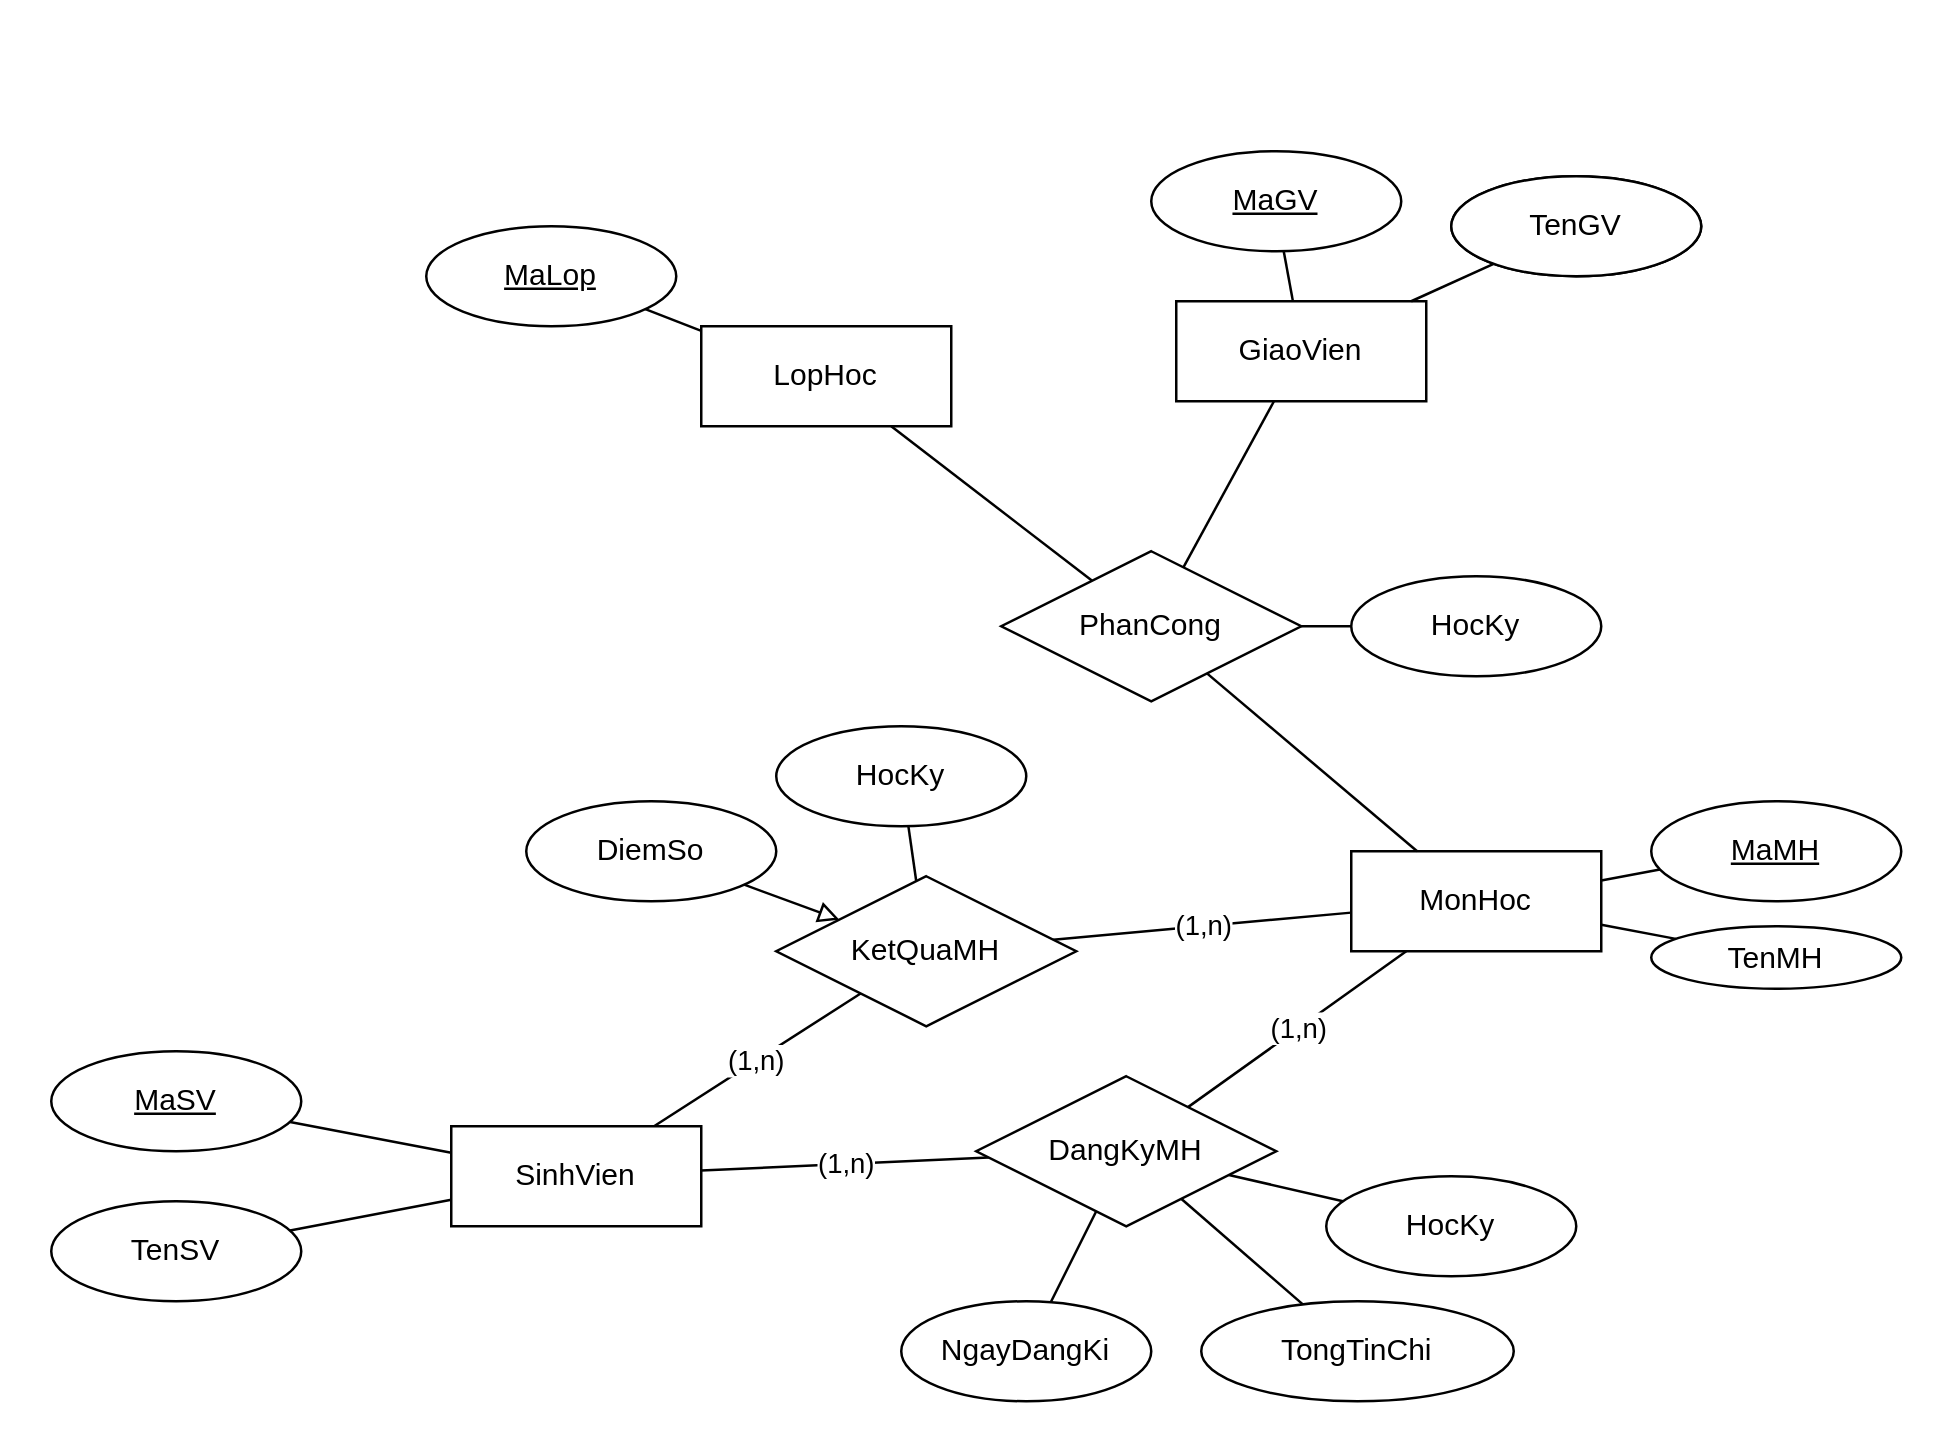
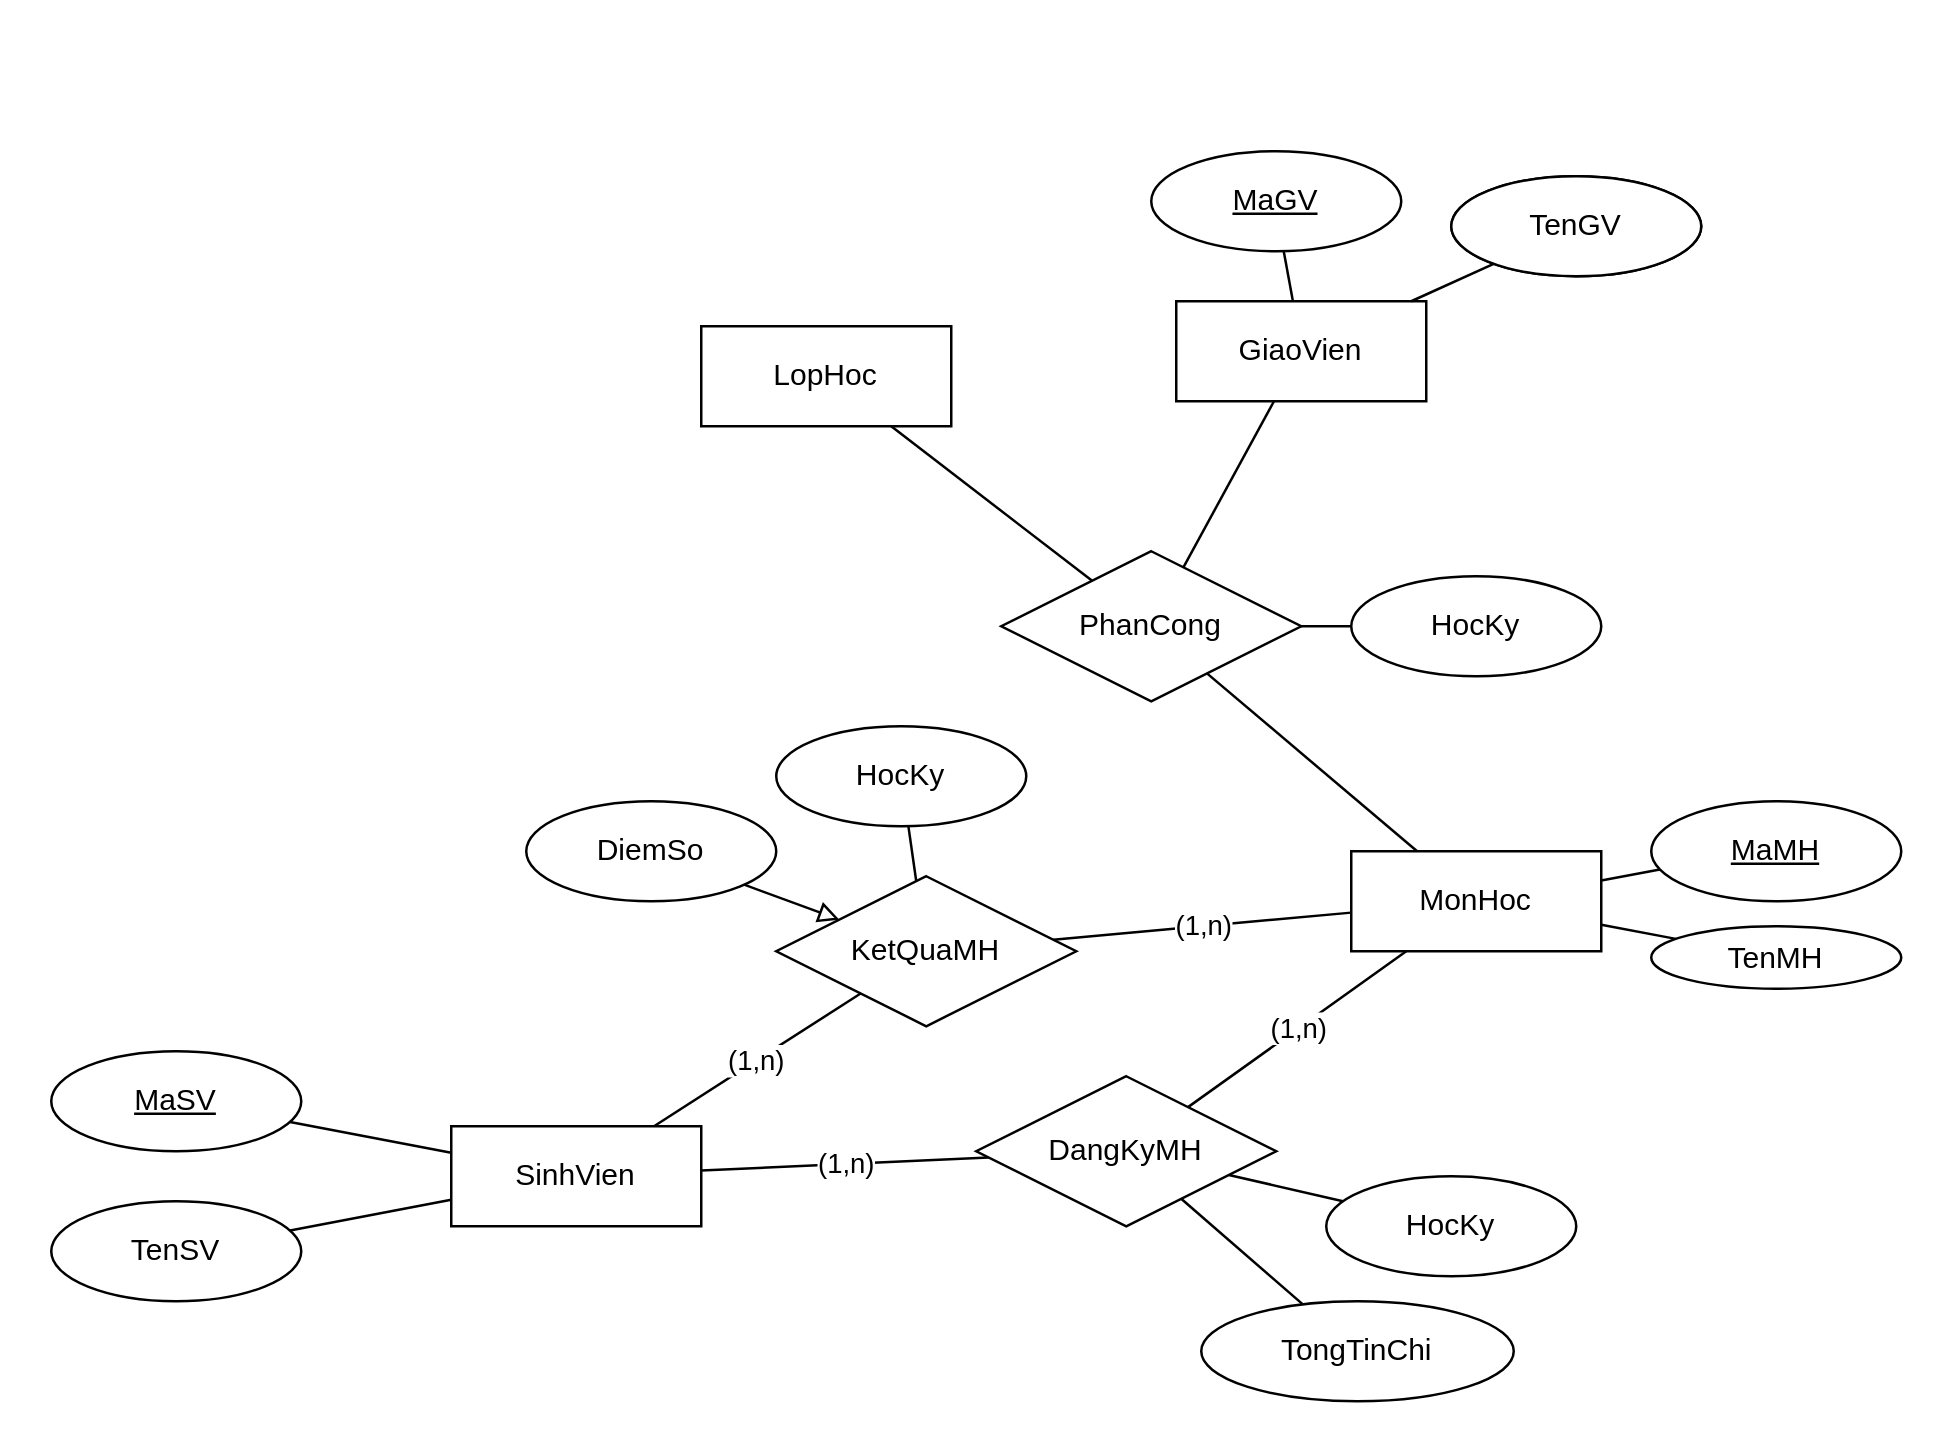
node "MaLop": removed
edge "MaLop" -- "LopHoc": removed
edge "DangKyMH" -- "NgayDangKi": removed
node "NgayDangKi": removed
